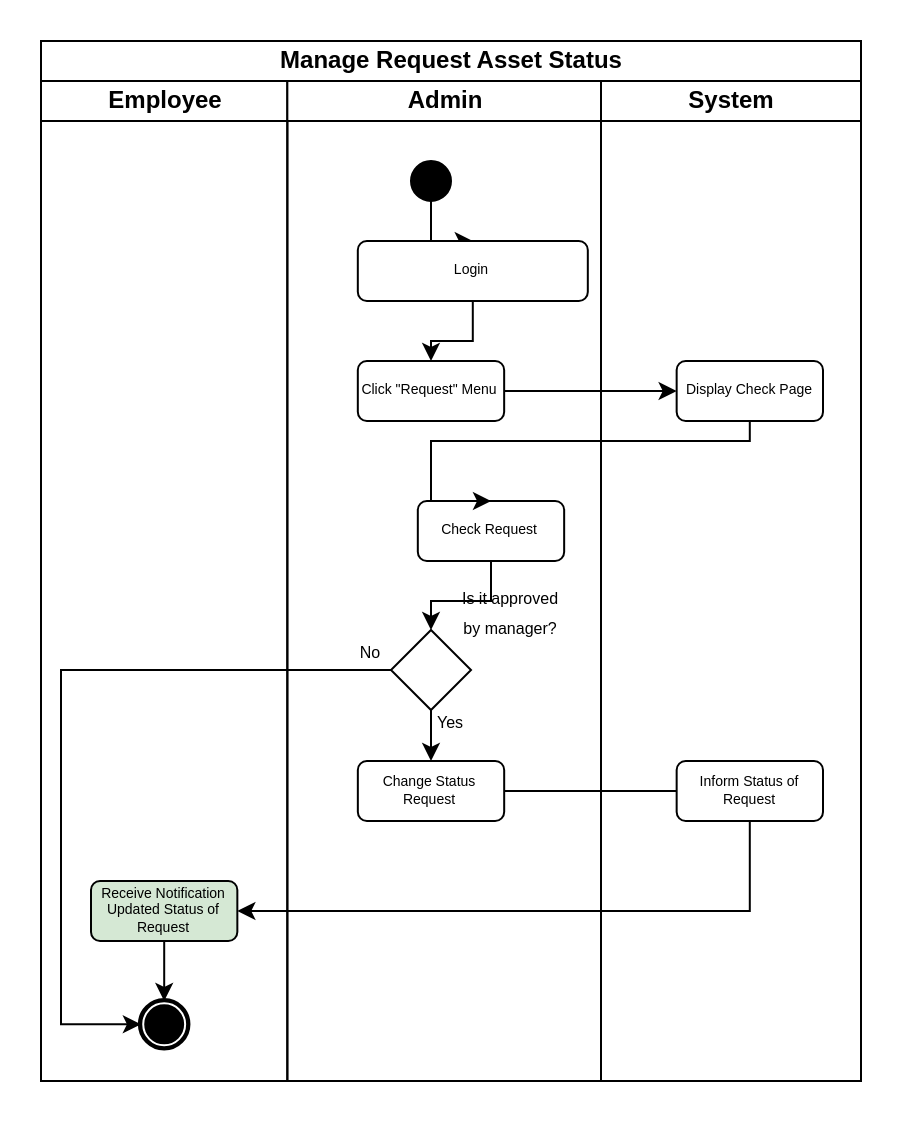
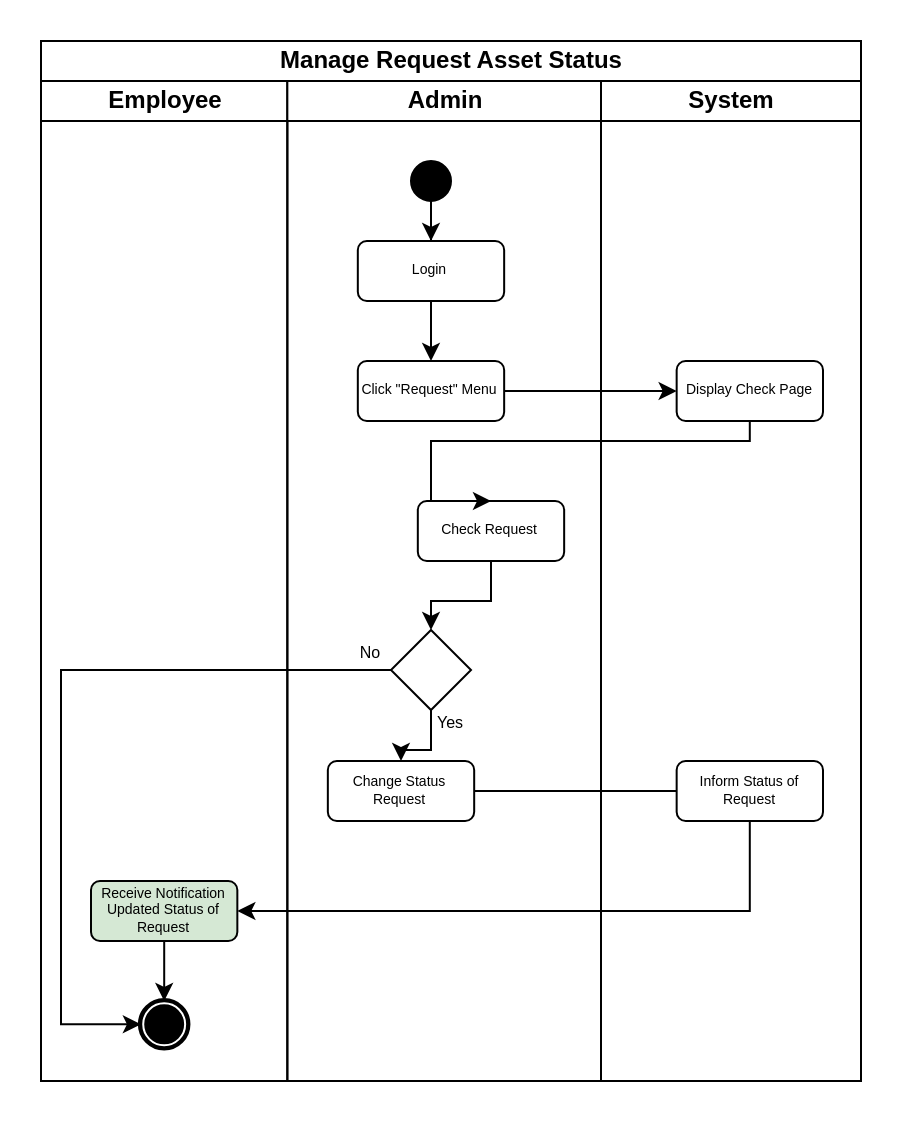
node "Login": size 230x60 -> 146x60
node "Is it approved by manager?": removed
node "Change Status Request": moved (431, 791) -> (401, 791)
